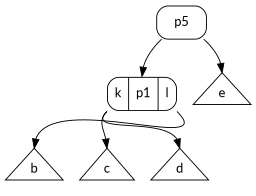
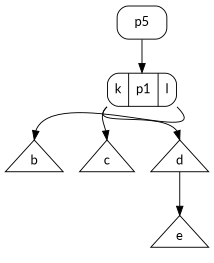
edge "p5" -> "e": now "d" -> "e"
